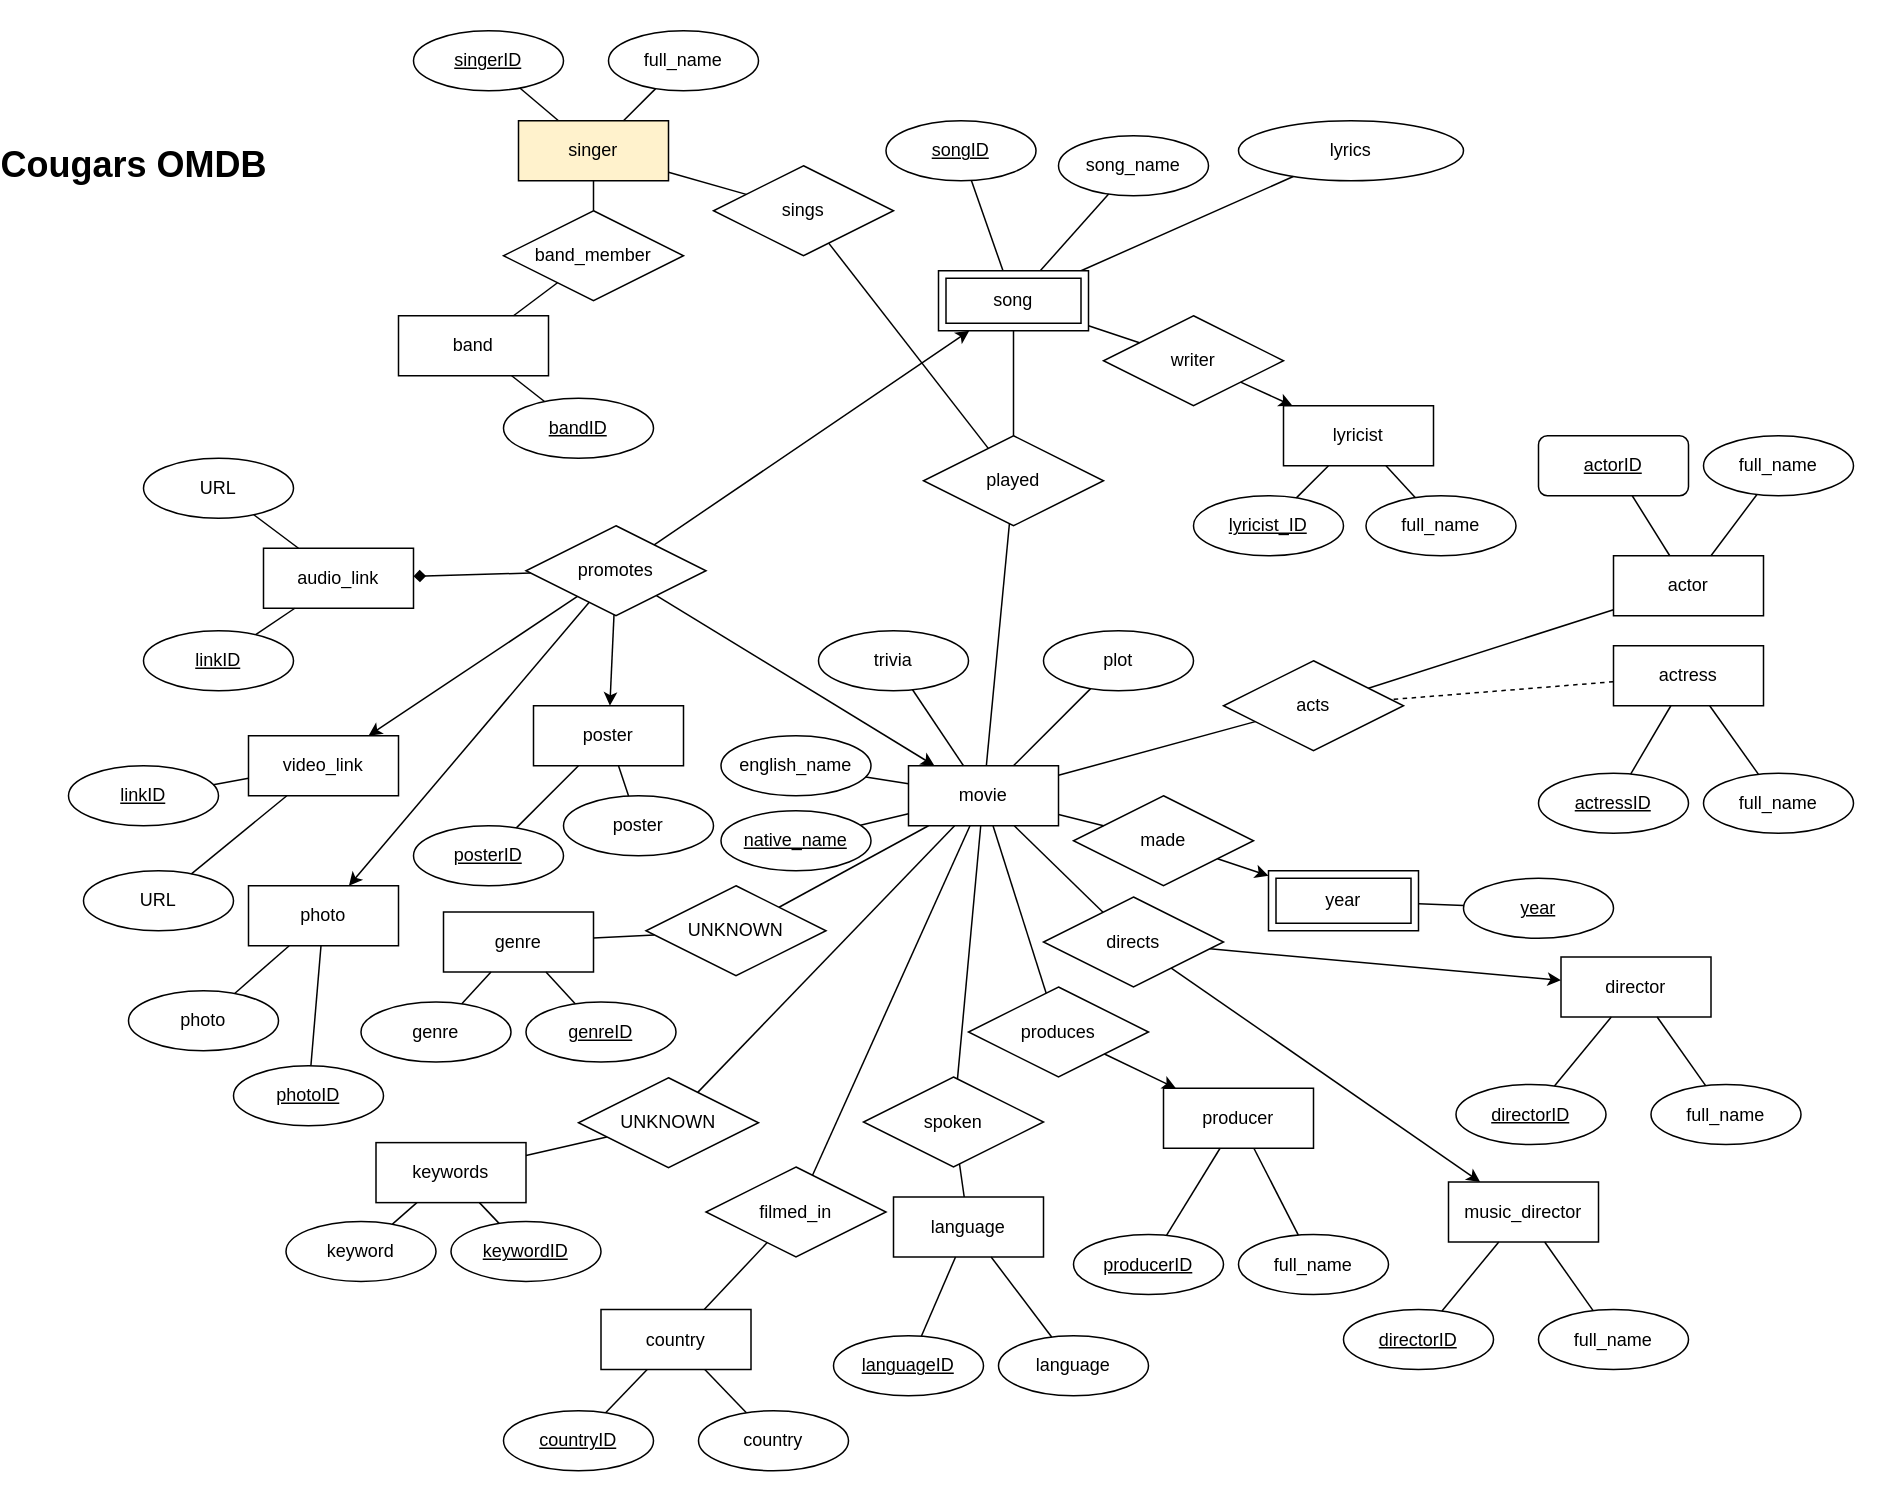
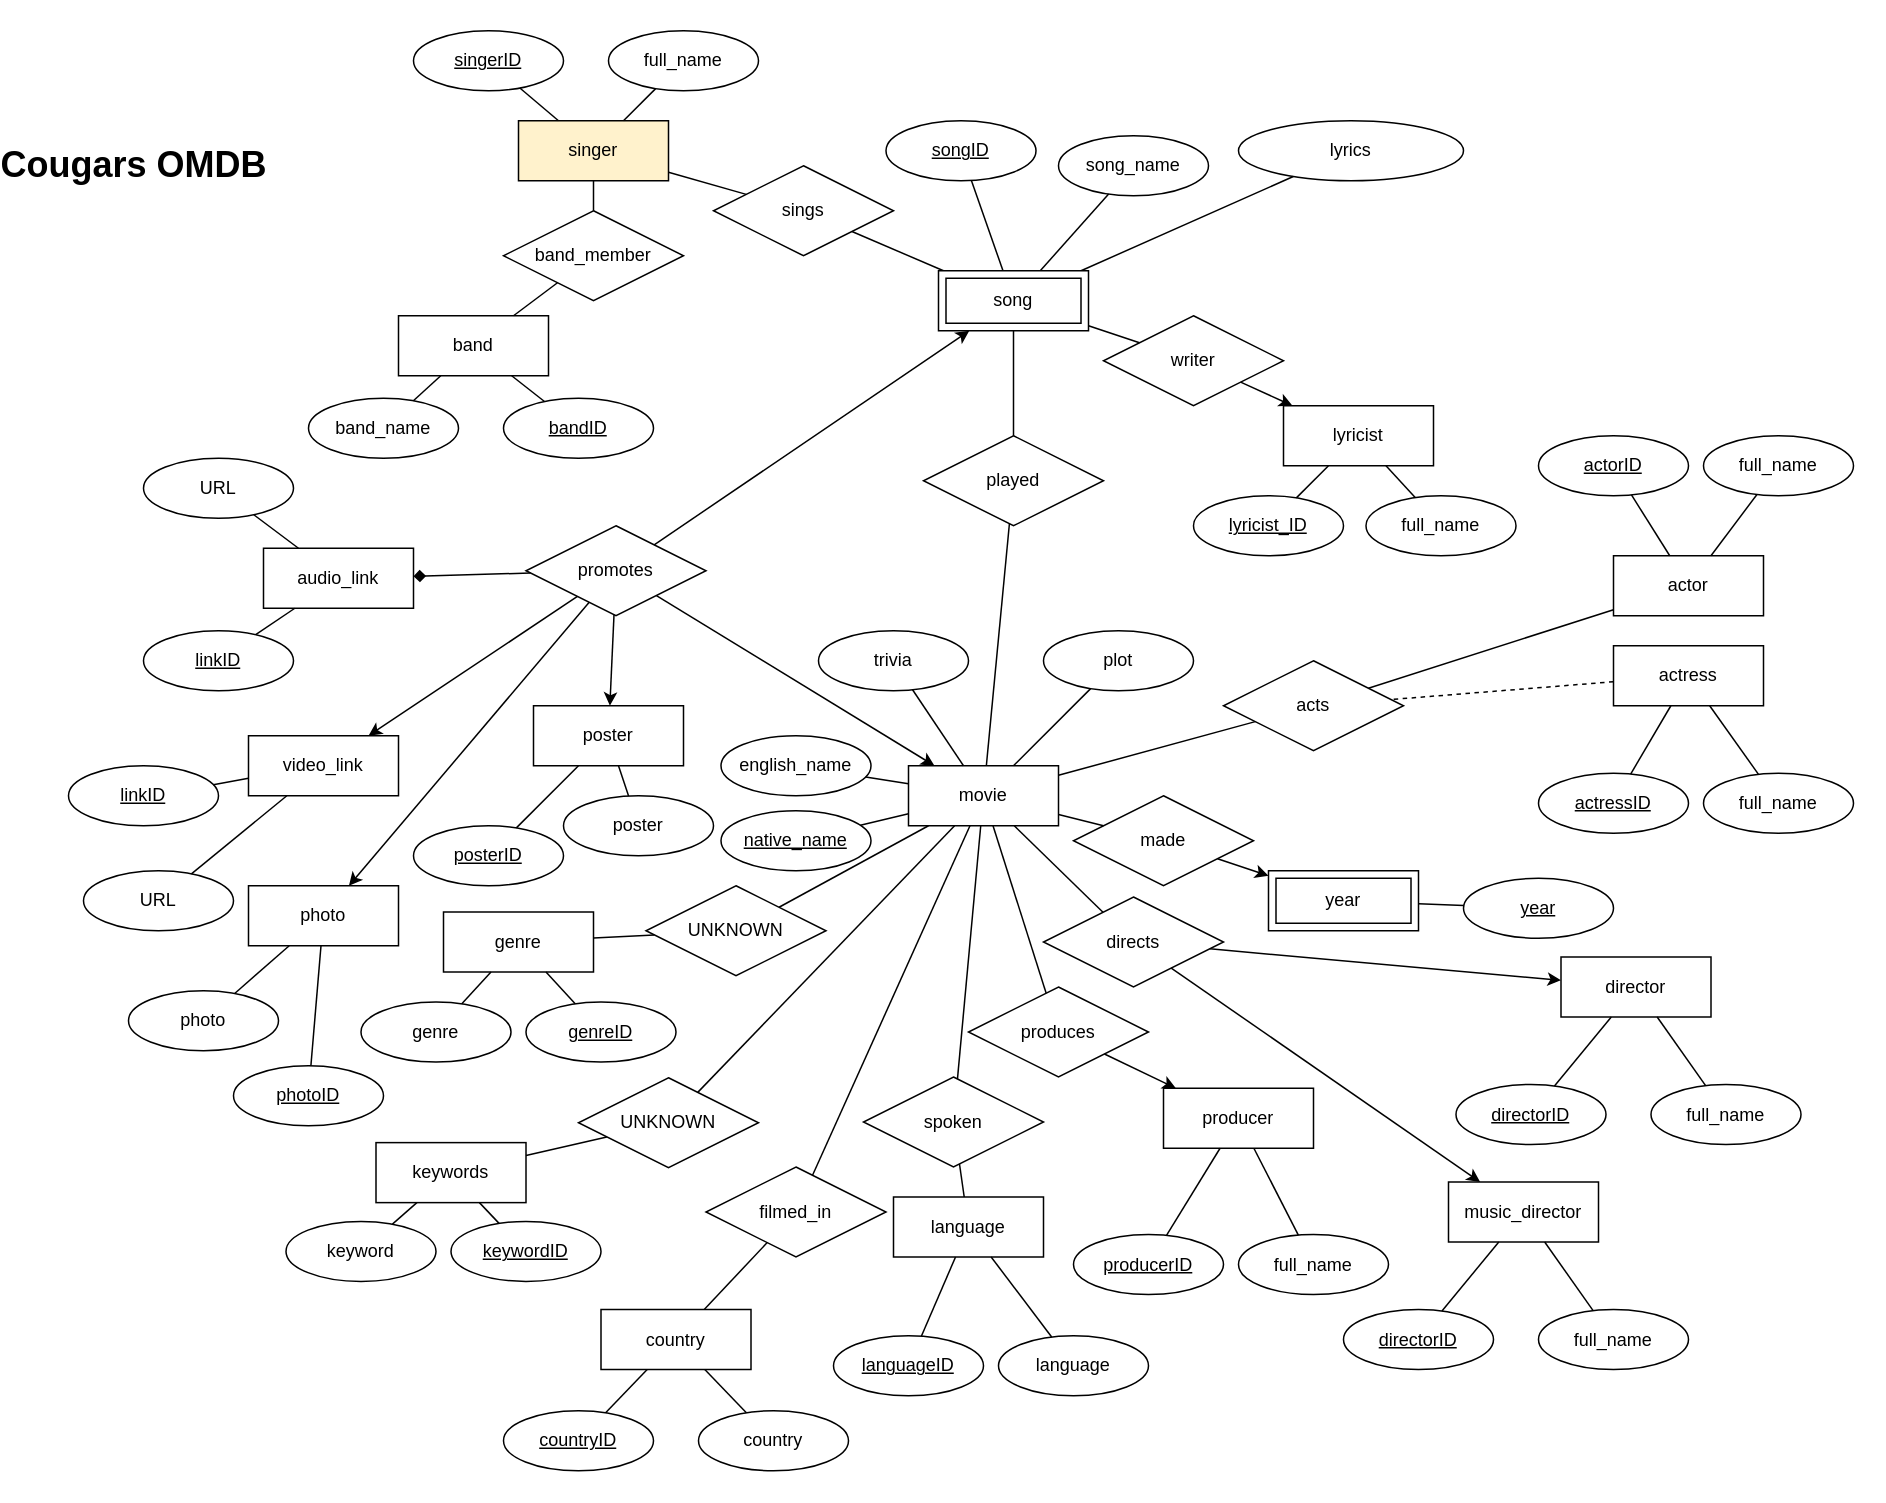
edge "sings" -- "played": now "sings" -- "song"
edge "band" -- "band_name": added
node "band_name": added
node "actorID": shape rounded rectangle -> ellipse
